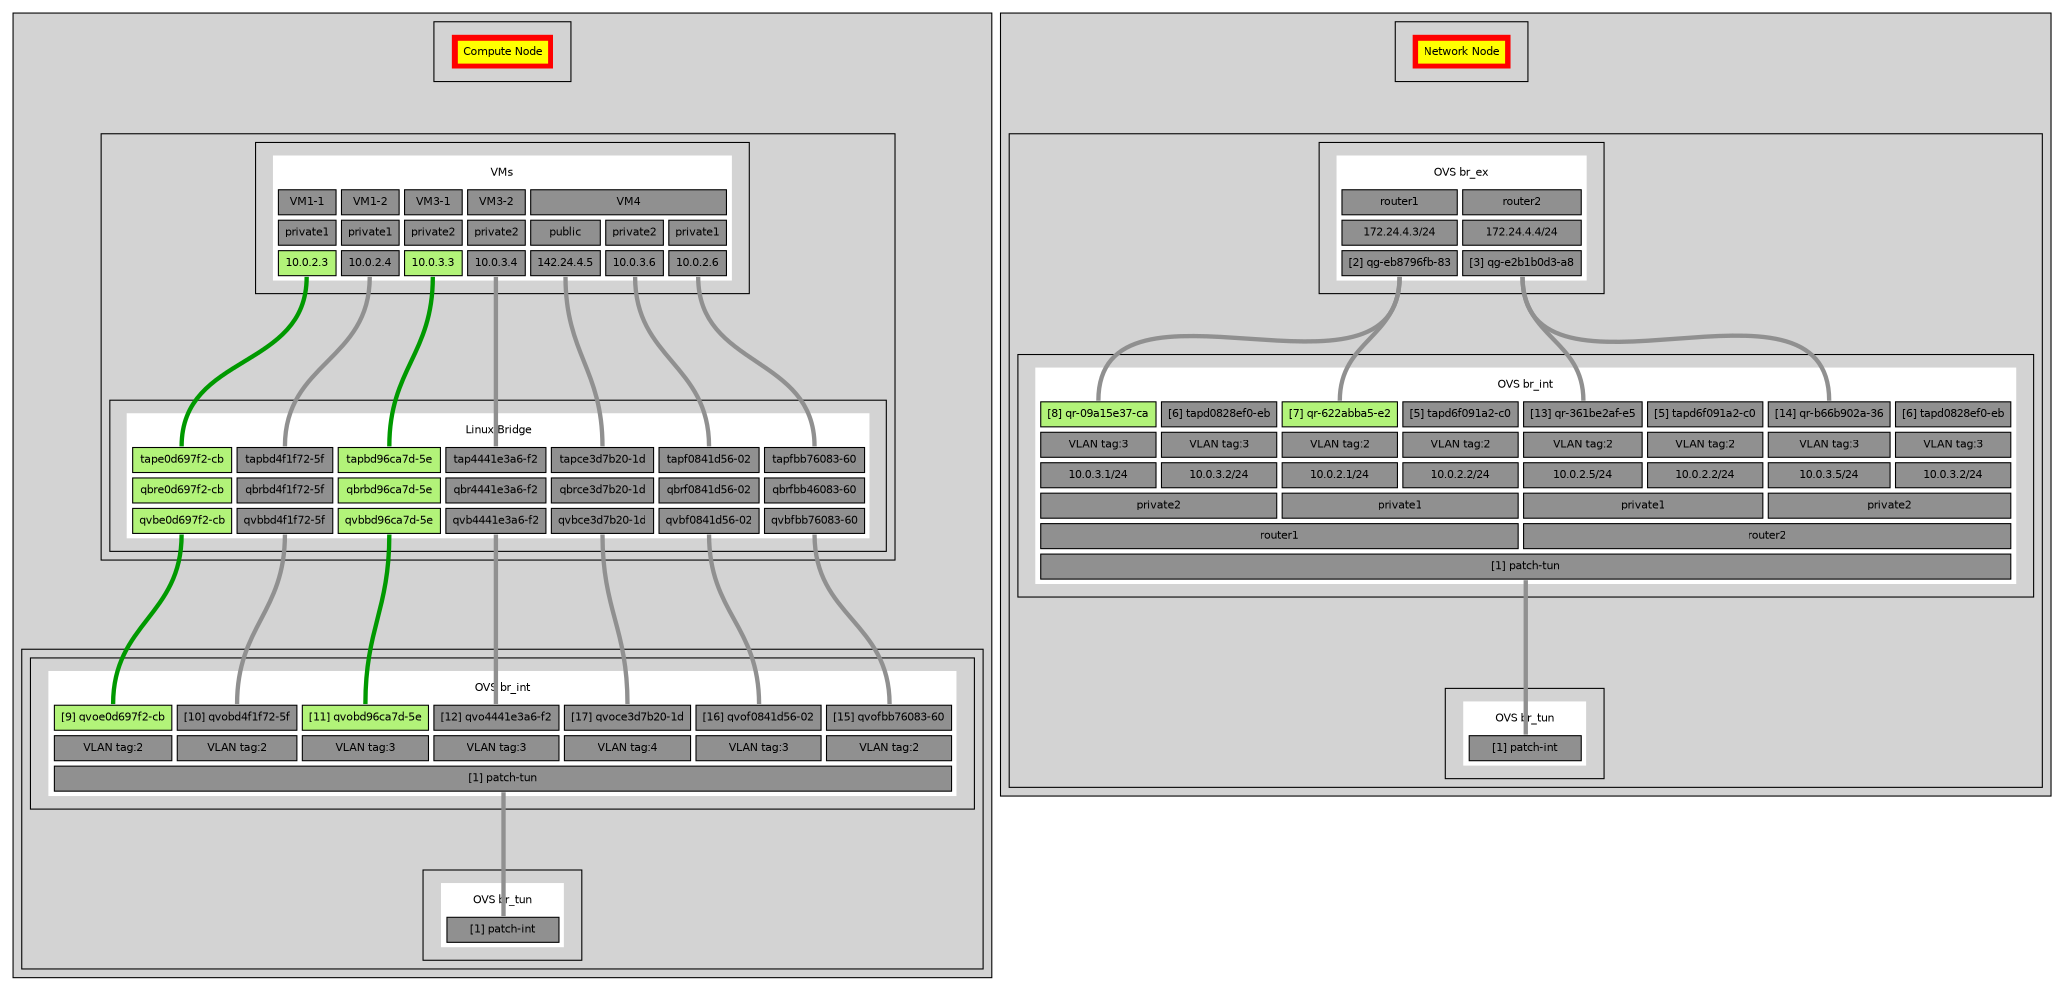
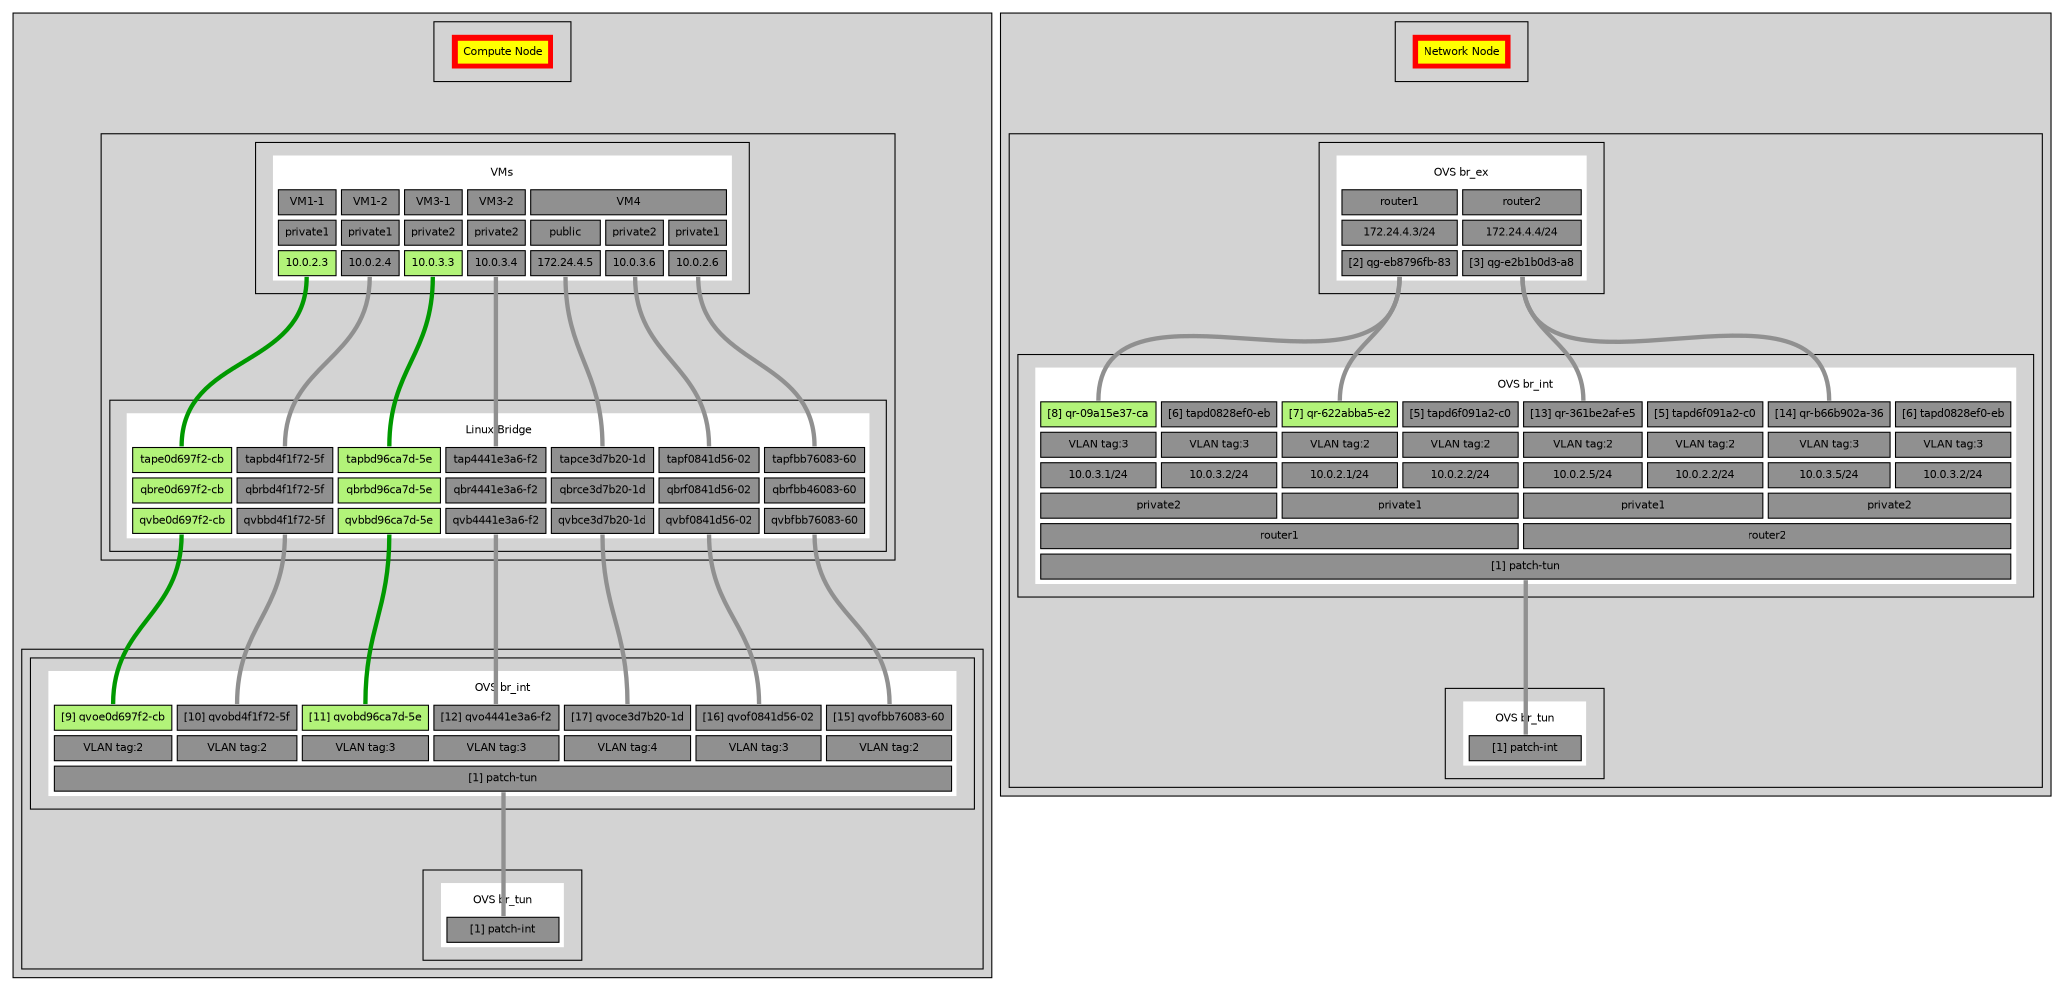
node "VMs": text "142.24.4.5" -> "172.24.4.5"
